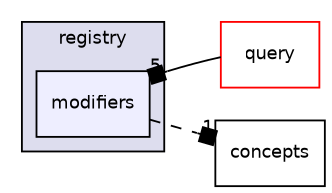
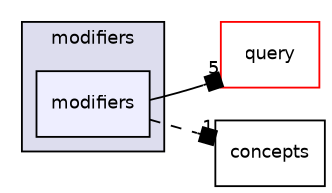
cluster "registry": label "registry" -> "modifiers"
edge "query" -> "modifiers": reversed
